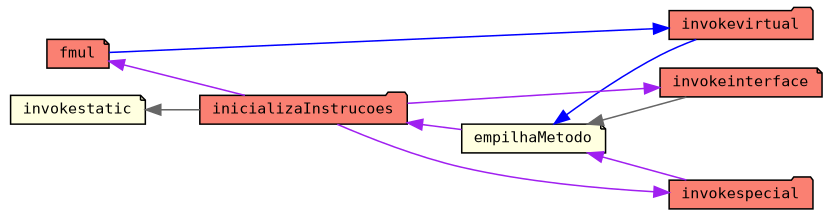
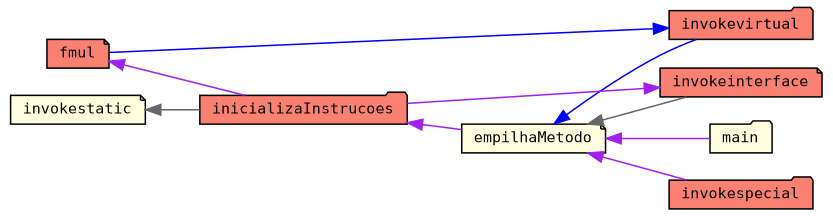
node "main": added
edge "inicializaInstrucoes" -> "invokespecial": removed
